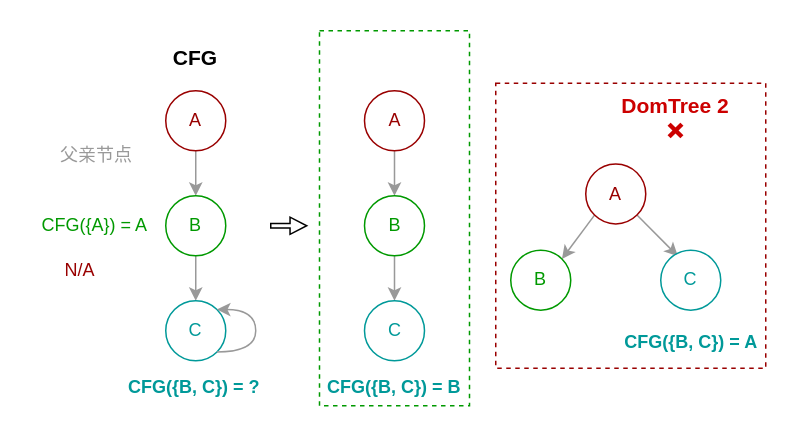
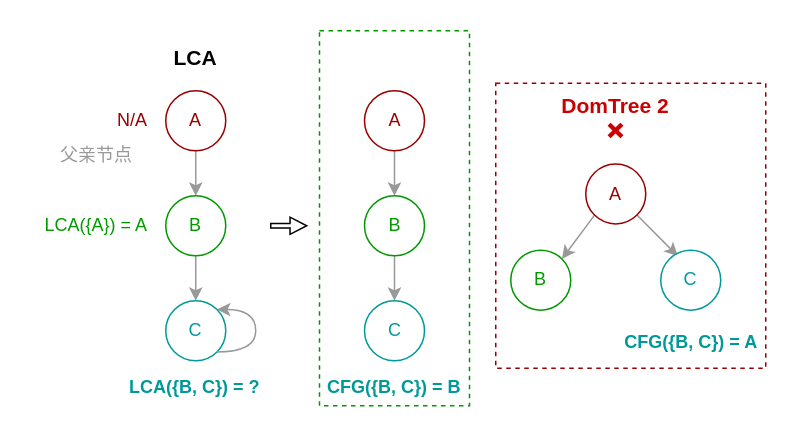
node "CFG": label "CFG" -> "LCA"
node "DomTree 2 ❌": moved (676, 117) -> (616, 117)
node "CFG({A}) = A": label "CFG({A}) = A" -> "LCA({A}) = A"
node "N/A": moved (53, 271) -> (106, 121)
node "CFG({B, C}) = ?": label "CFG({B, C}) = ?" -> "LCA({B, C}) = ?"
